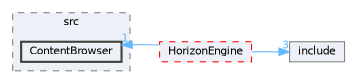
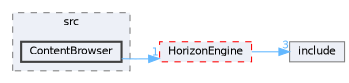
edge "HorizonEngine" -> "ContentBrowser": reversed
